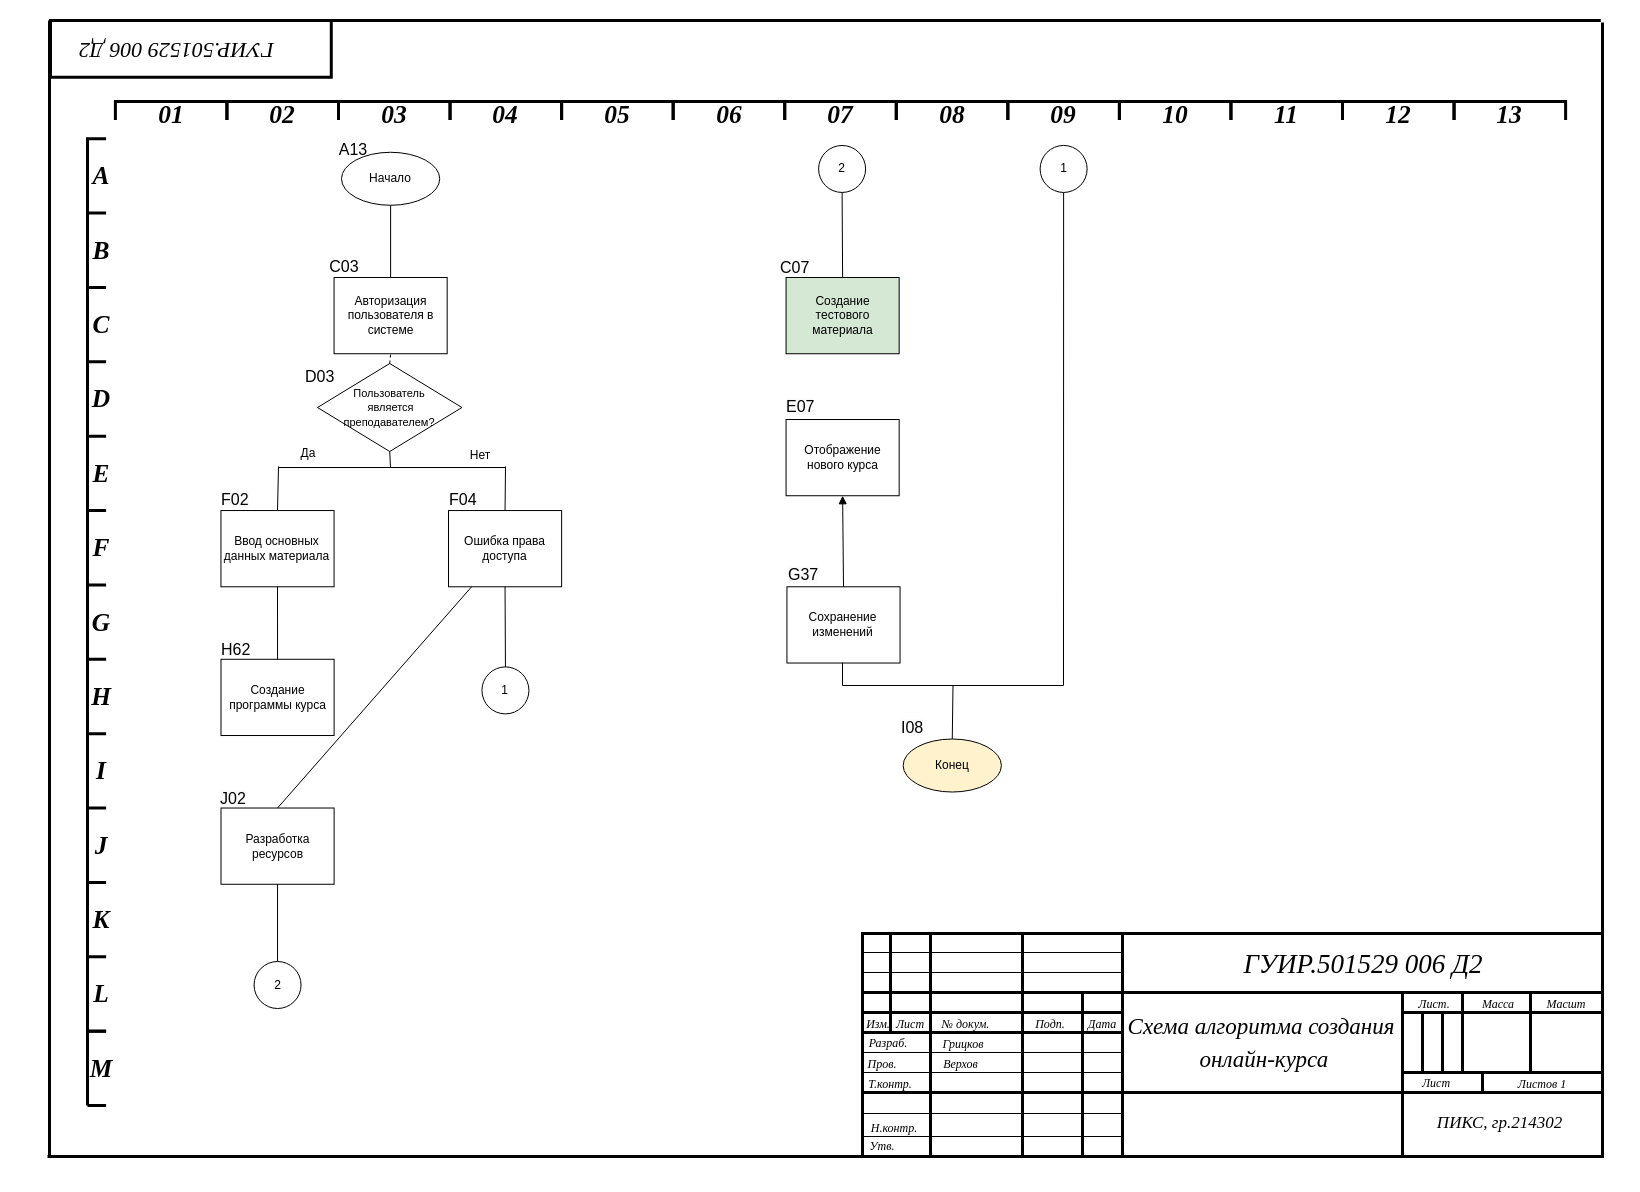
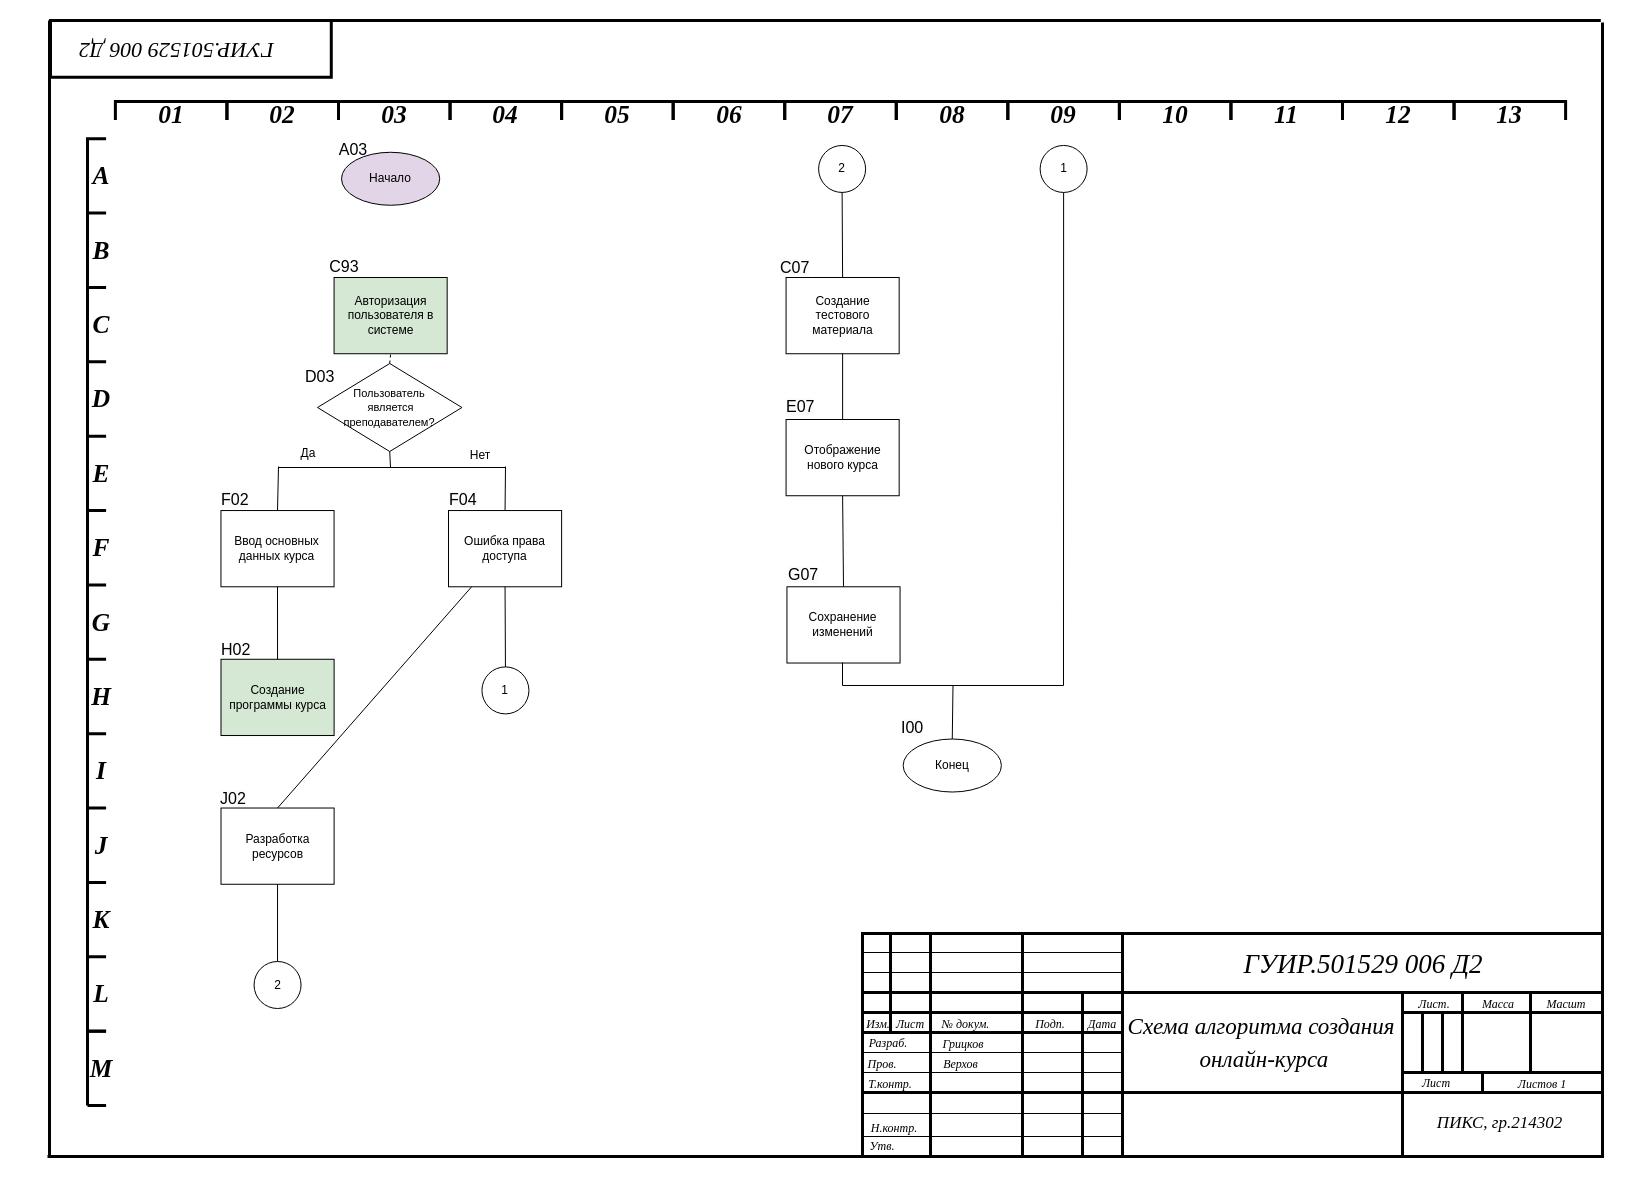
node "A13": label "A13" -> "A03"
node "Начало": fillcolor #ffffff -> #e1d5e7
edge "Начало" -- "Авторизация пользователя в системе": removed
node "C03": label "C03" -> "C93"
node "Авторизация пользователя в системе": fillcolor #ffffff -> #d5e8d4
node "Создание тестового материала": fillcolor #d5e8d4 -> #ffffff
edge "Создание тестового материала" -- "Отображение нового курса": added
edge "Сохранение изменений" -> "Отображение нового курса": arrowhead block -> none
node "Ввод основных данных материала": label "Ввод основных данных материала" -> "Ввод основных данных курса"
node "G37": label "G37" -> "G07"
node "H62": label "H62" -> "H02"
node "Создание программы курса": fillcolor #ffffff -> #d5e8d4
node "I08": label "I08" -> "I00"
node "Конец": fillcolor #fff2cc -> #ffffff
